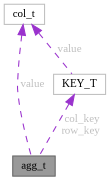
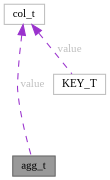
edge "agg_t" -> "KEY_T": removed, label "col_key row_key"
